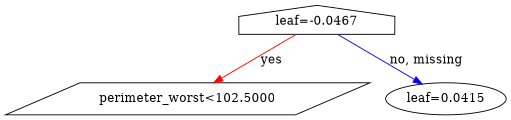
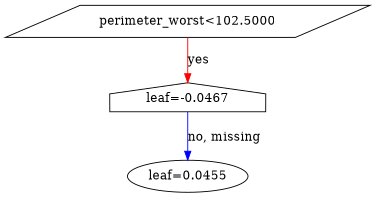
edge "leaf=-0.0467" -> "perimeter_worst<102.5000": reversed
node "leaf=0.0415": label "leaf=0.0415" -> "leaf=0.0455"
